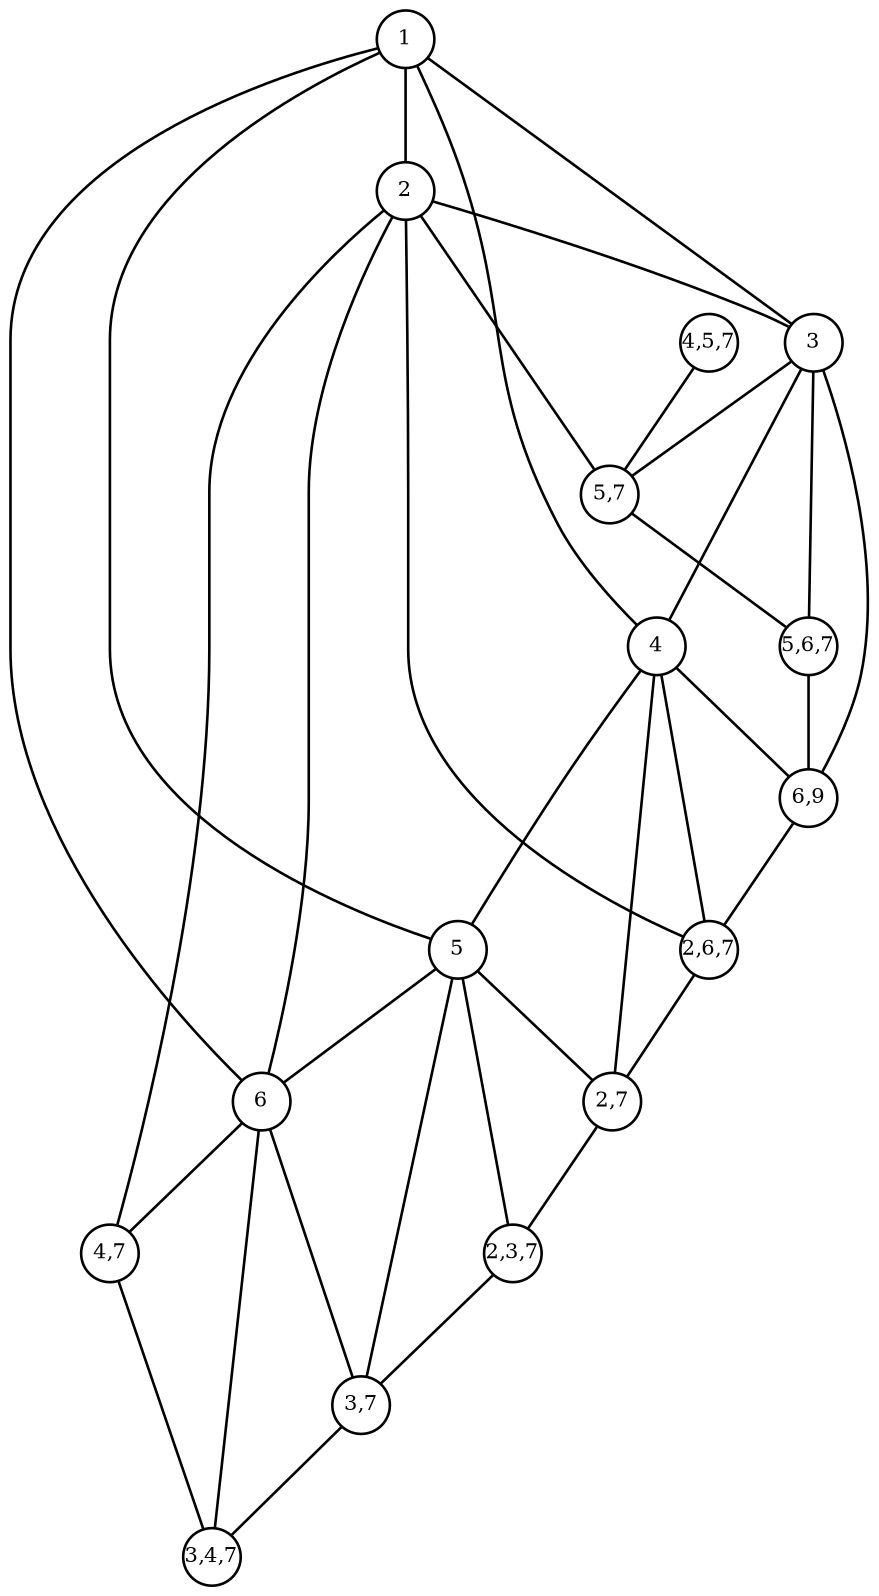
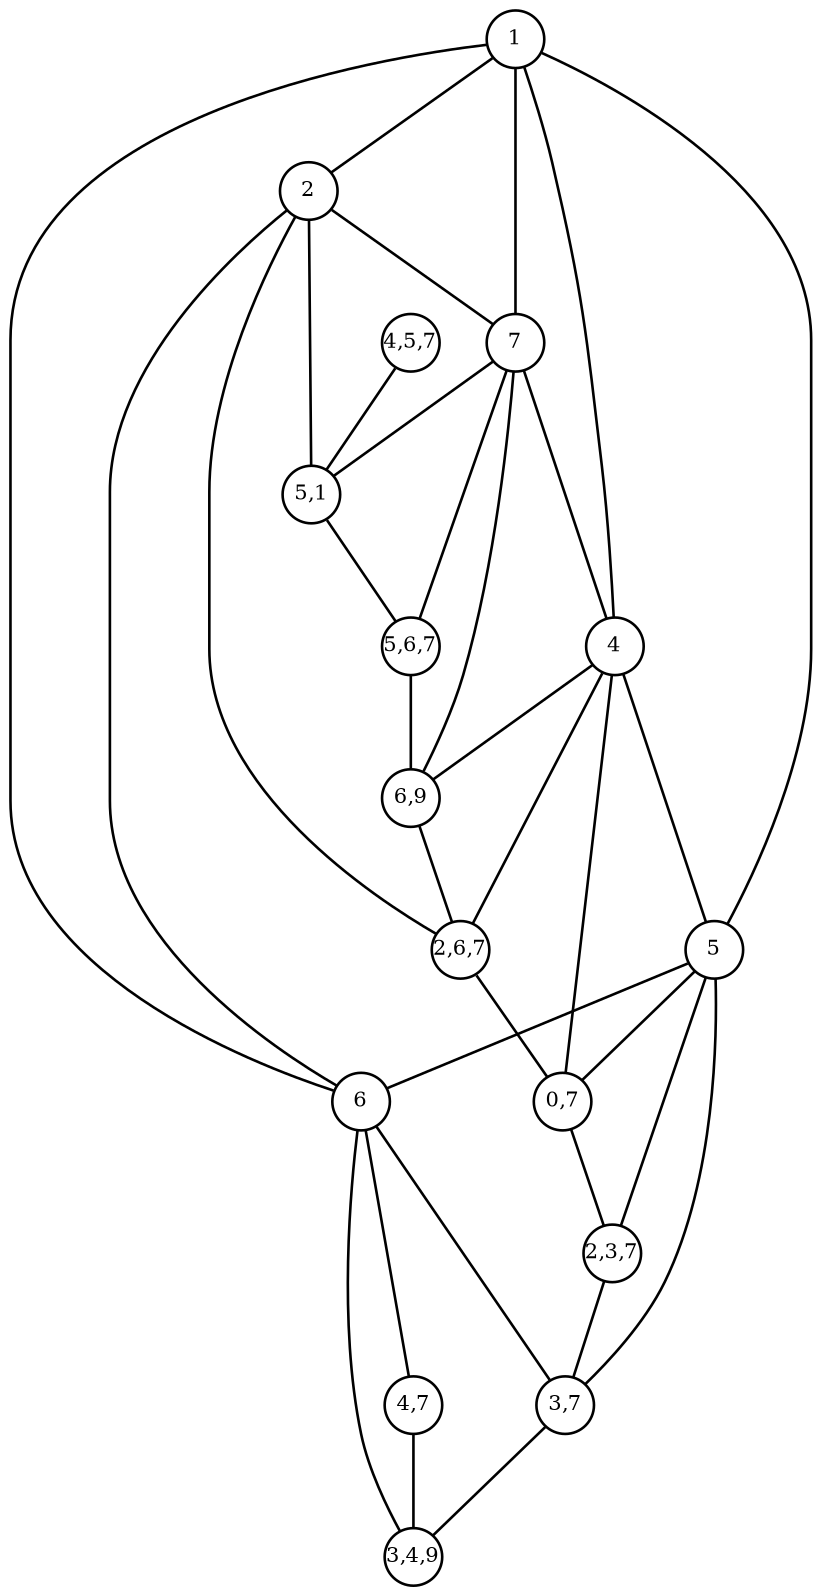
node "3": label "3" -> "7"
node "5,7": label "5,7" -> "5,1"
edge "2" -- "4,7": removed
node "2,7": label "2,7" -> "0,7"
node "3,4,7": label "3,4,7" -> "3,4,9"
